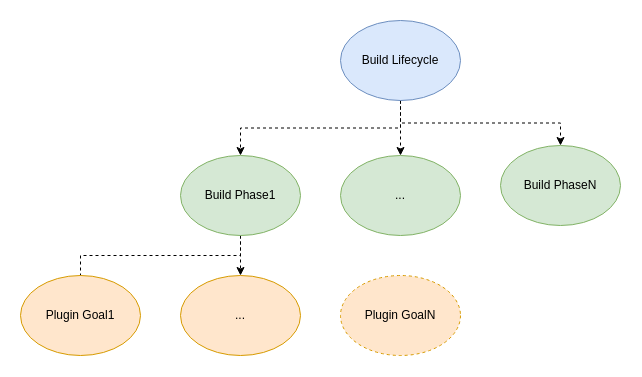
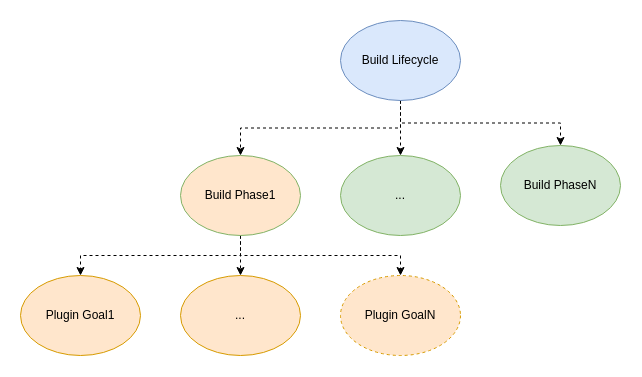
node "Build Phase1": fillcolor #d5e8d4 -> #ffe6cc
edge "Build Phase1" -> "Plugin GoalN": added
edge "Build Phase1" -- "Plugin Goal1": arrowhead none -> classic
